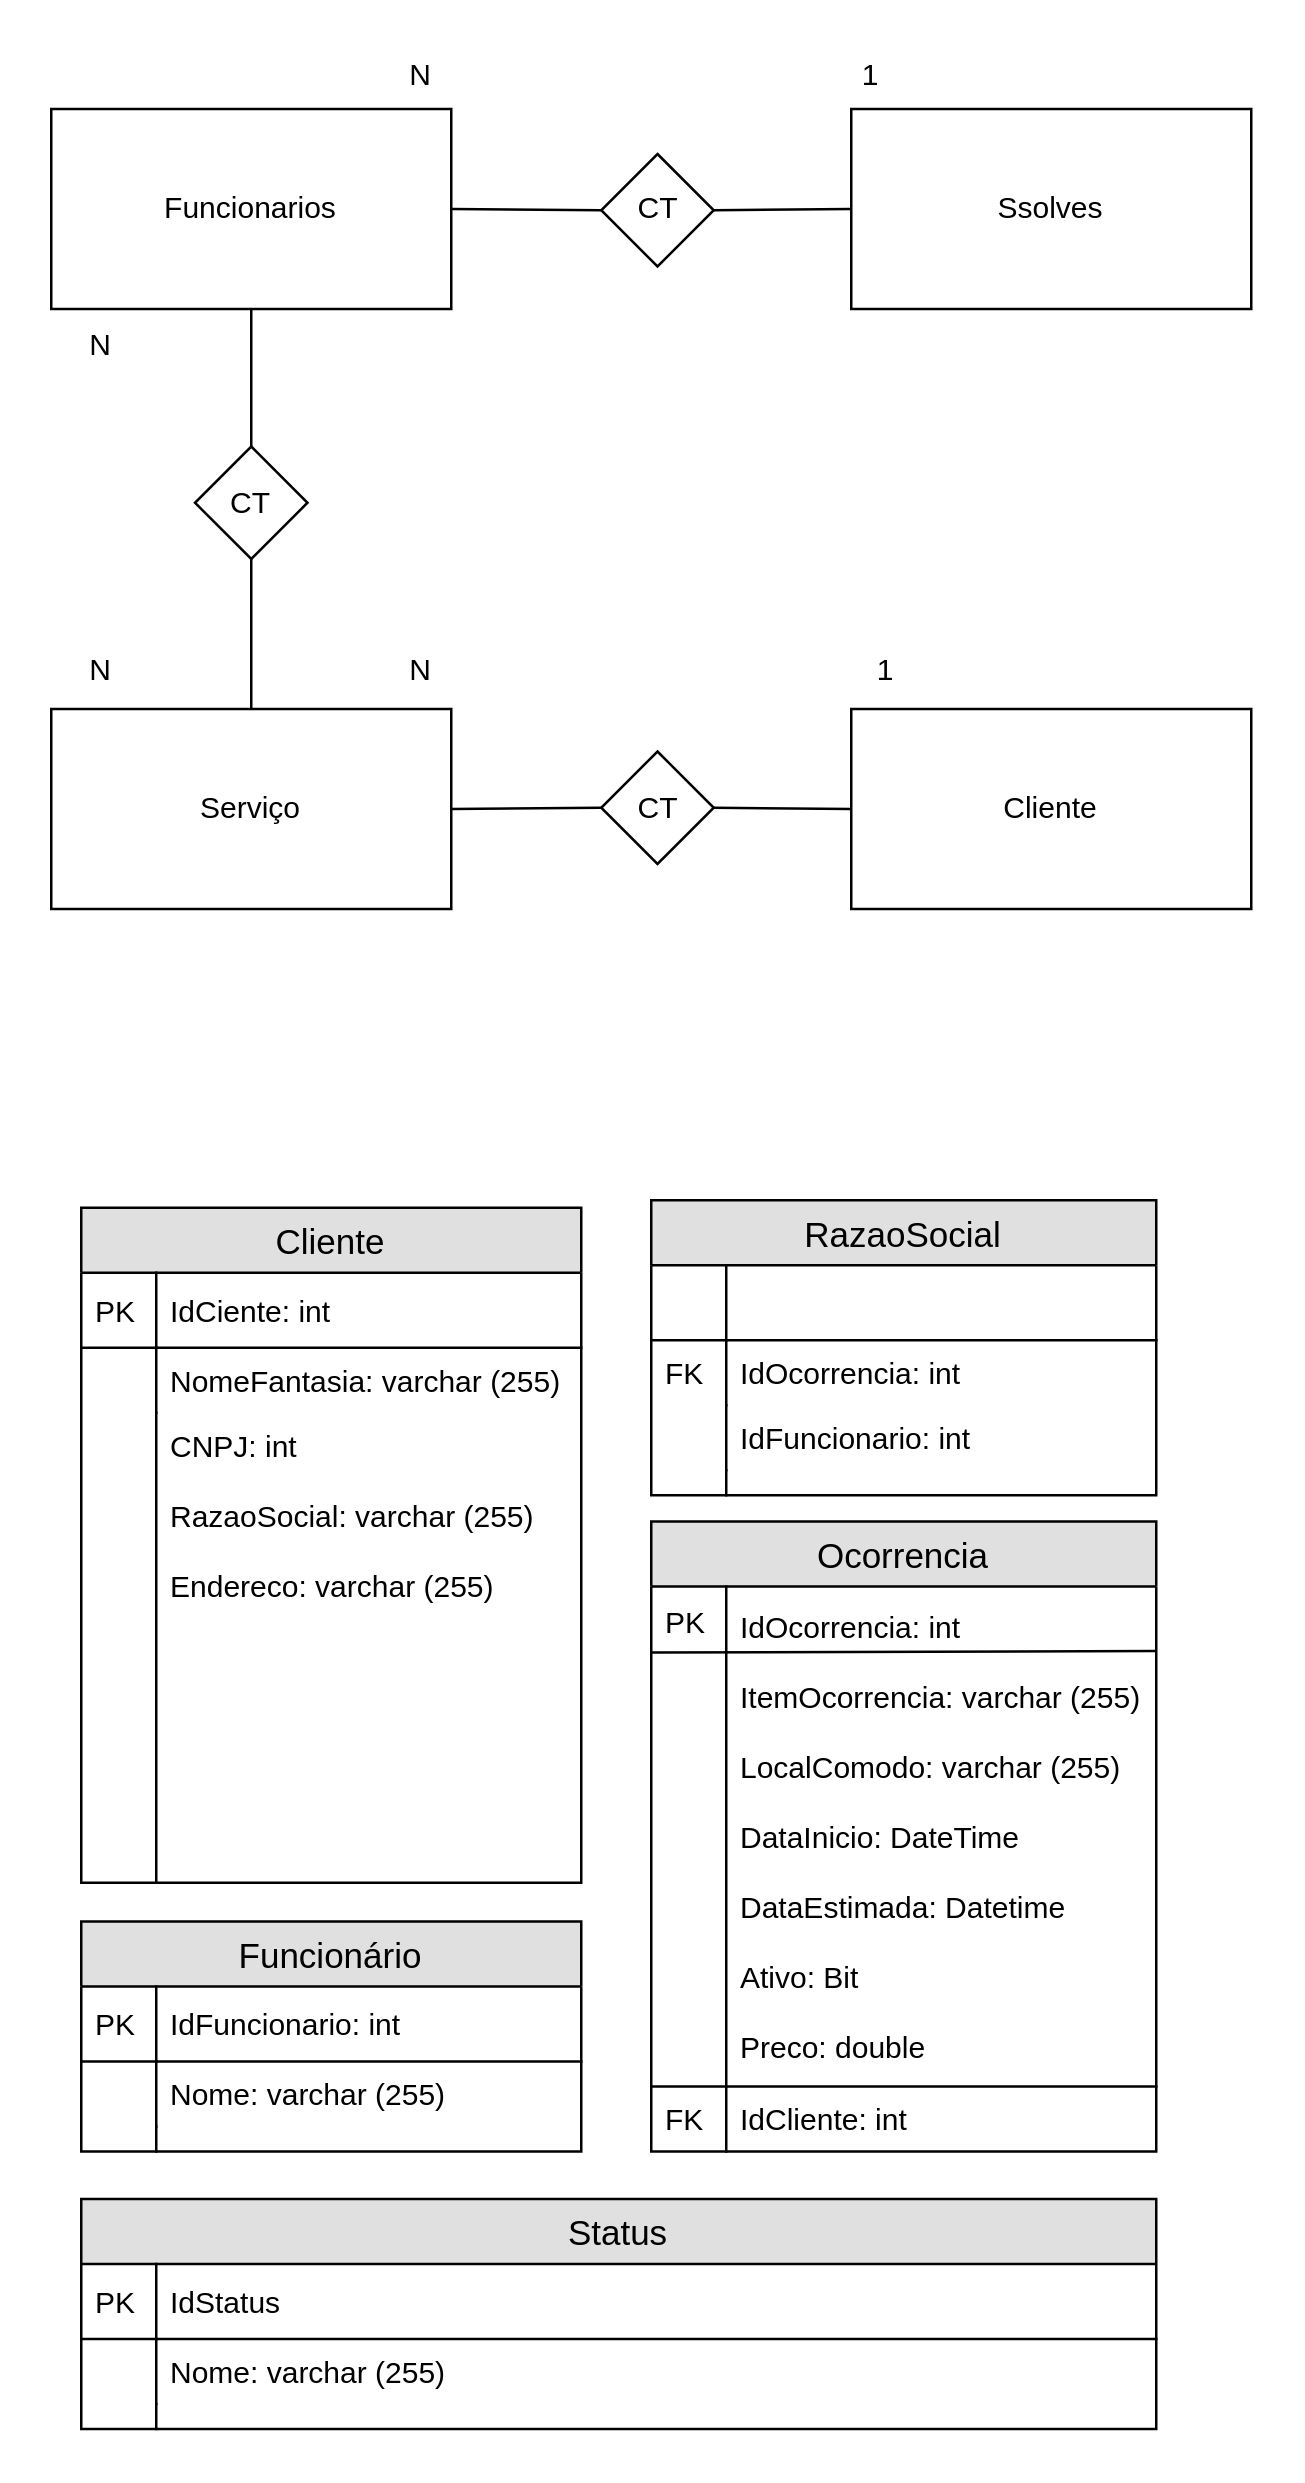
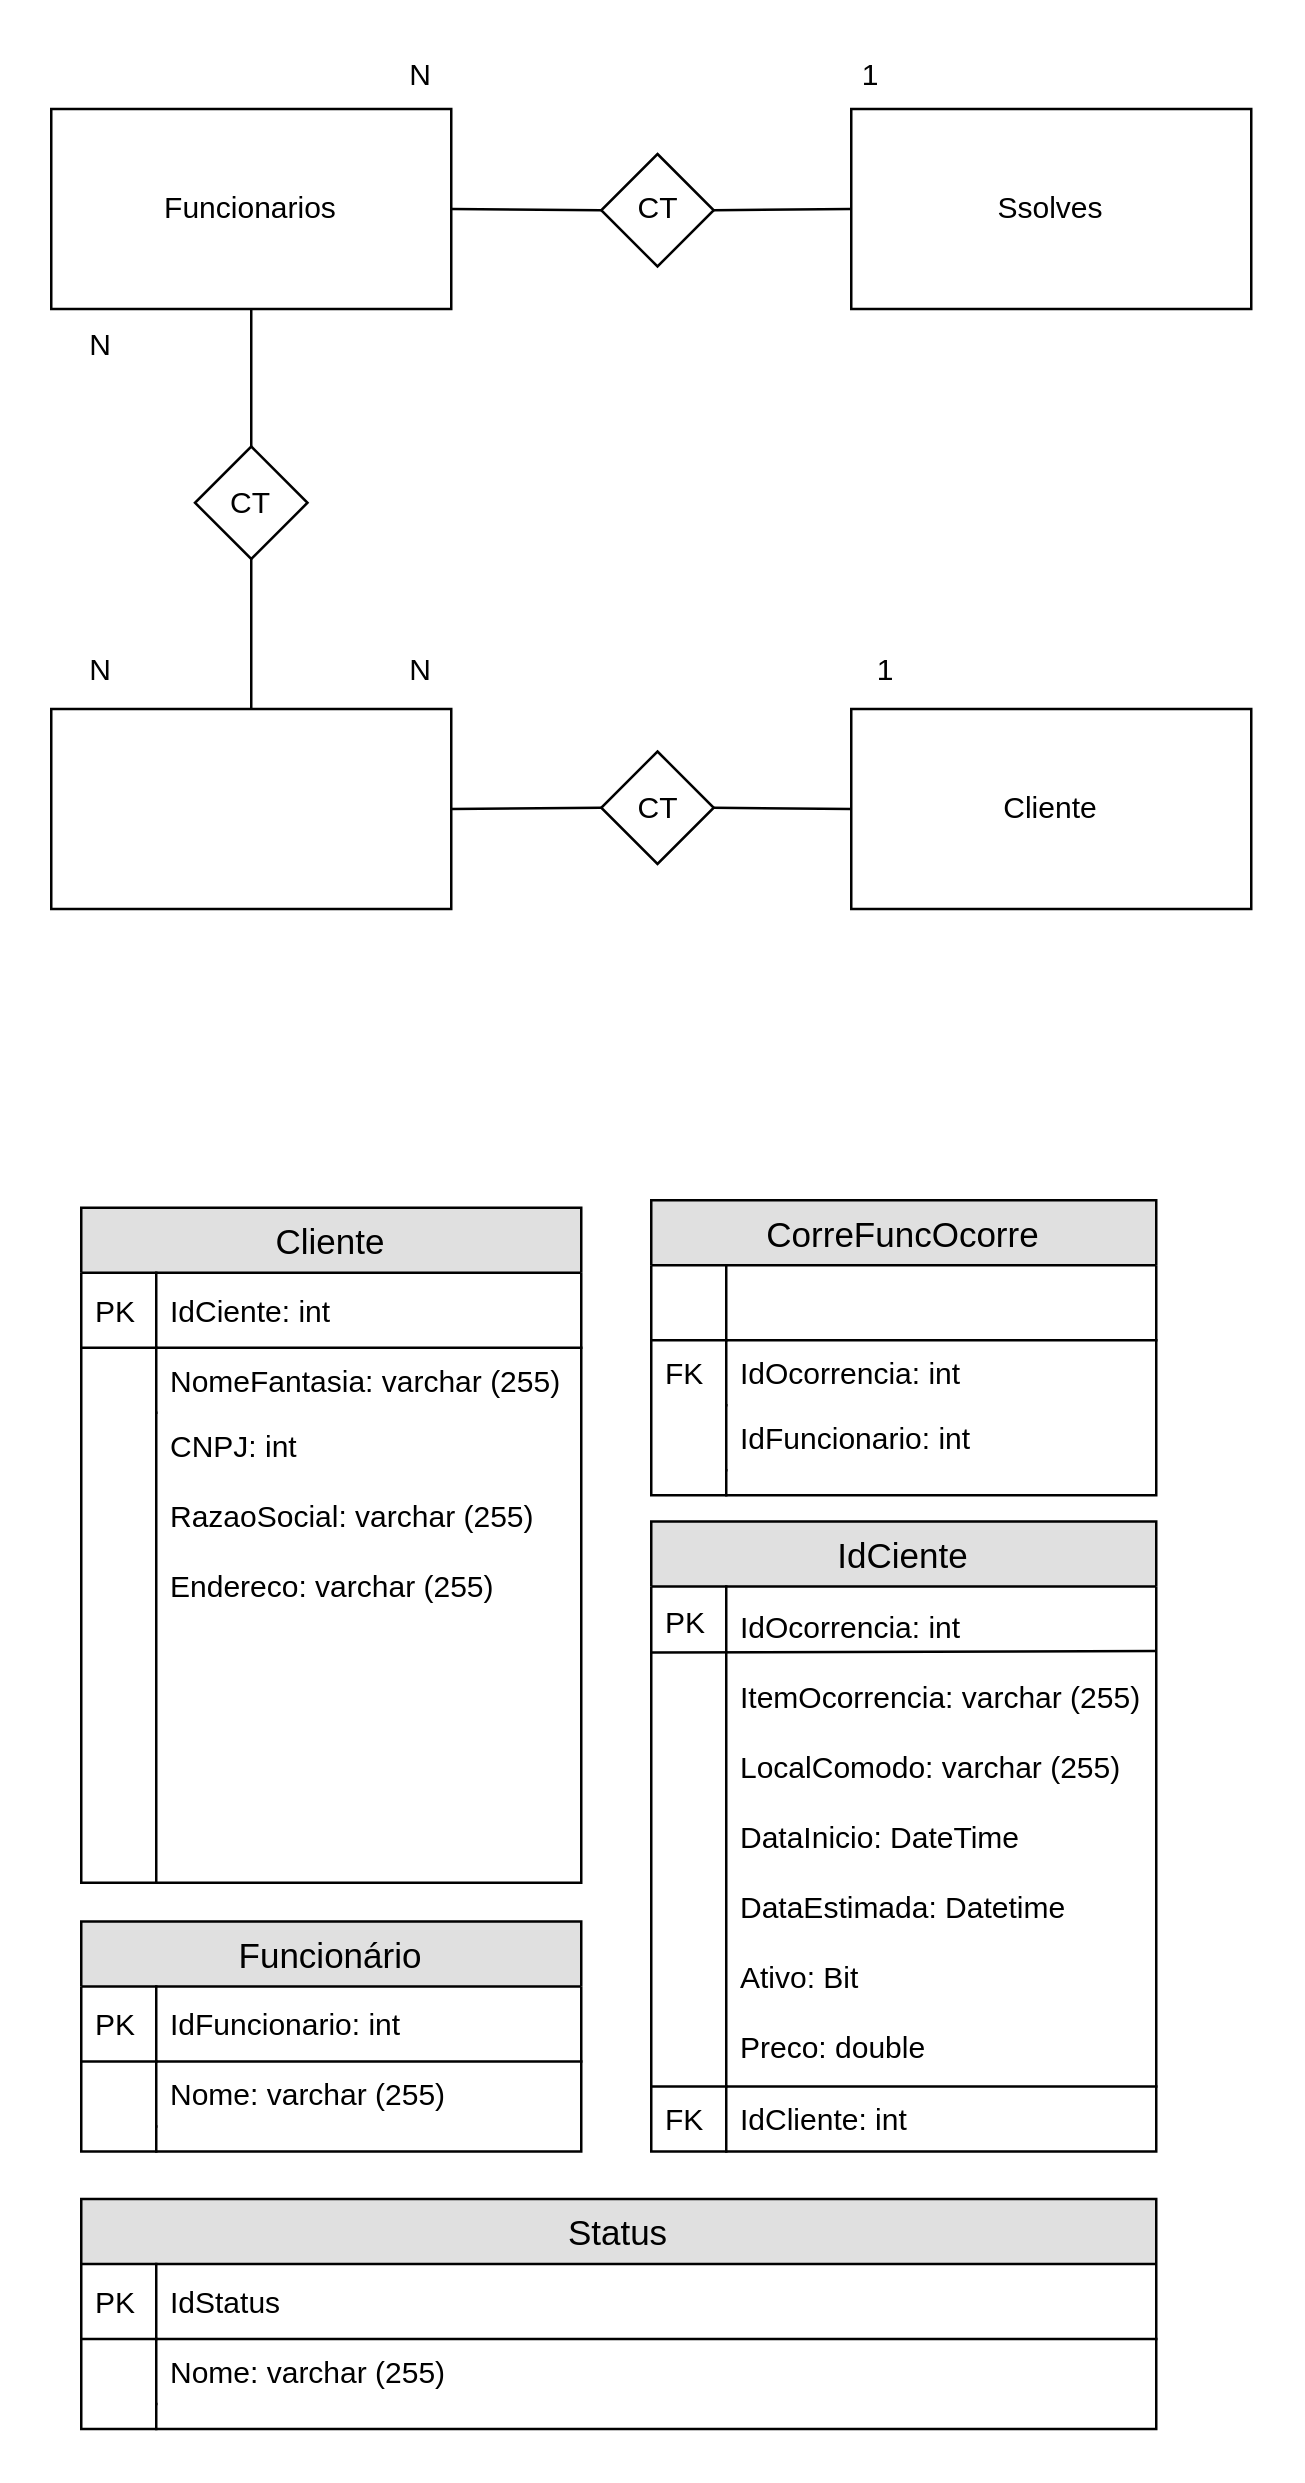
node "Serviço": removed
node "RazaoSocial": label "RazaoSocial" -> "CorreFuncOcorre"
node "Ocorrencia": label "Ocorrencia" -> "IdCiente"
